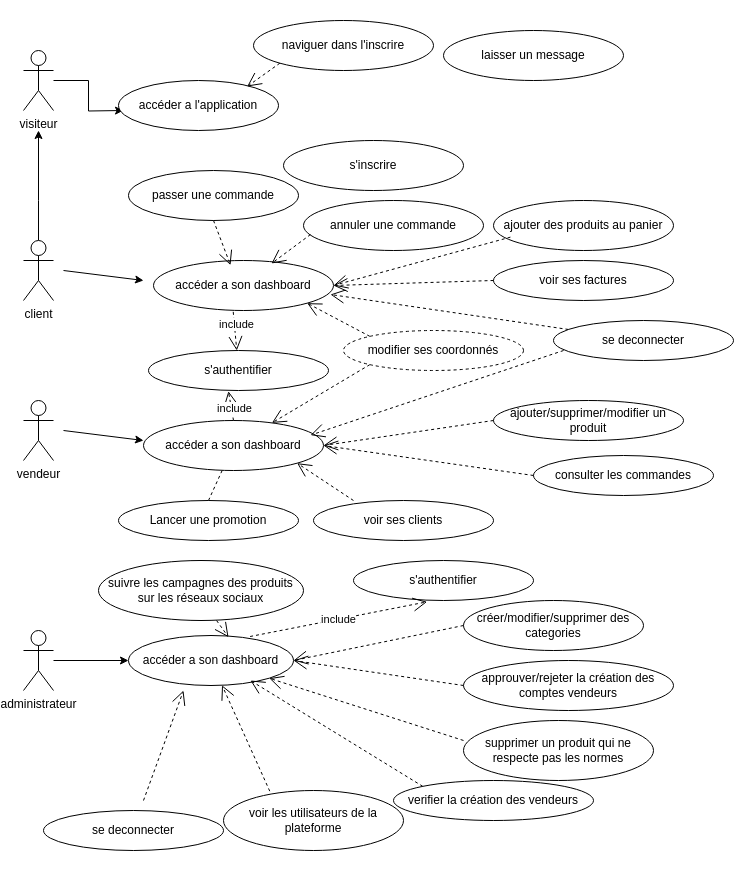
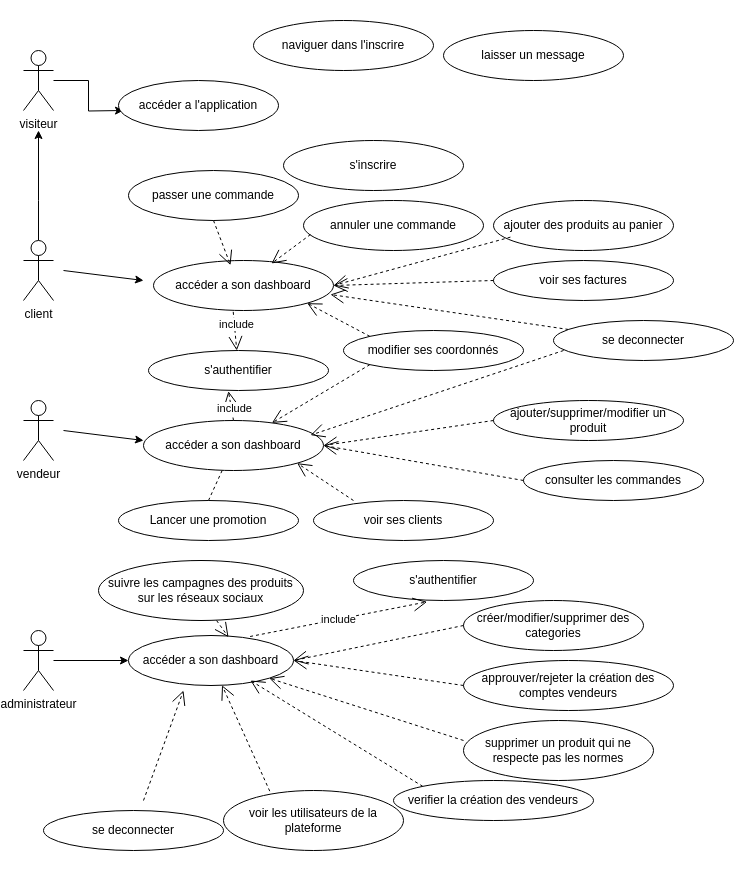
edge "naviguer dans l'inscrire" -> "accéder a l'application": removed
node "modifier ses coordonnés": style dashed -> solid
node "consulter les commandes": moved (624, 476) -> (614, 481)
